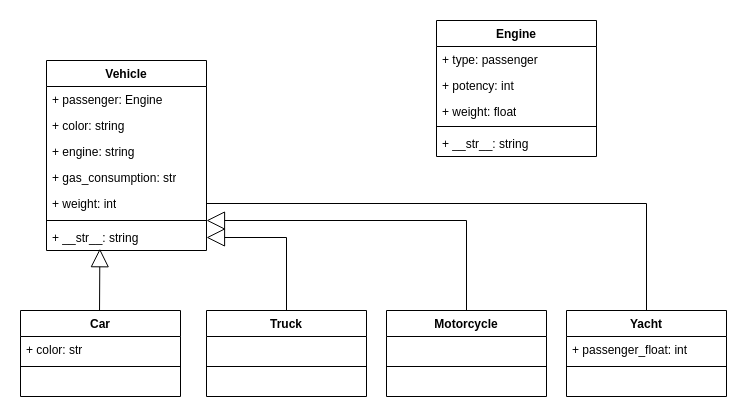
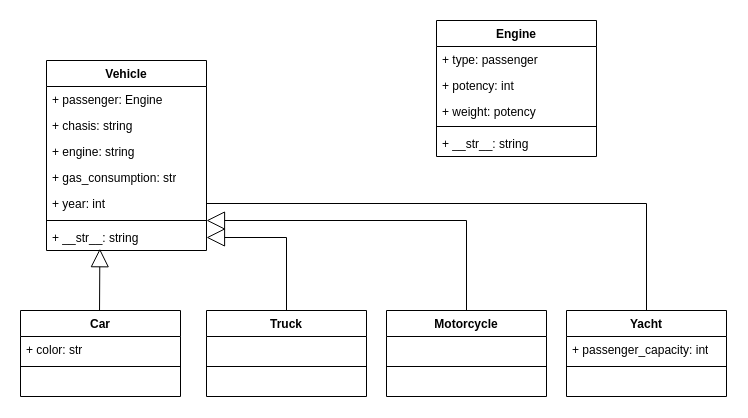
node "+ weight: float": label "+ weight: float" -> "+ weight: potency"
node "+ color: string": label "+ color: string" -> "+ chasis: string"
node "+ weight: int": label "+ weight: int" -> "+ year: int"
node "+ passenger_float: int": label "+ passenger_float: int" -> "+ passenger_capacity: int"
